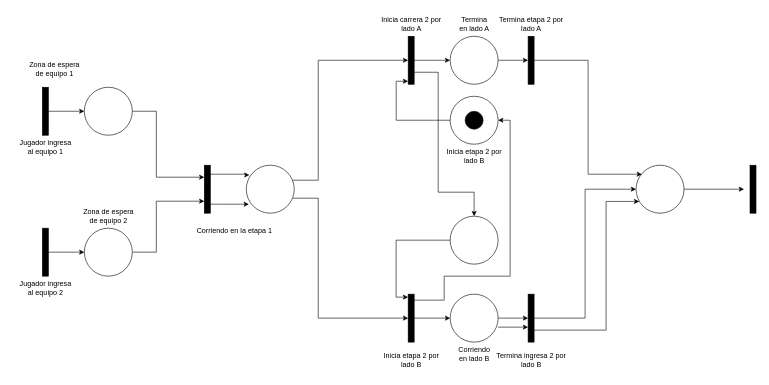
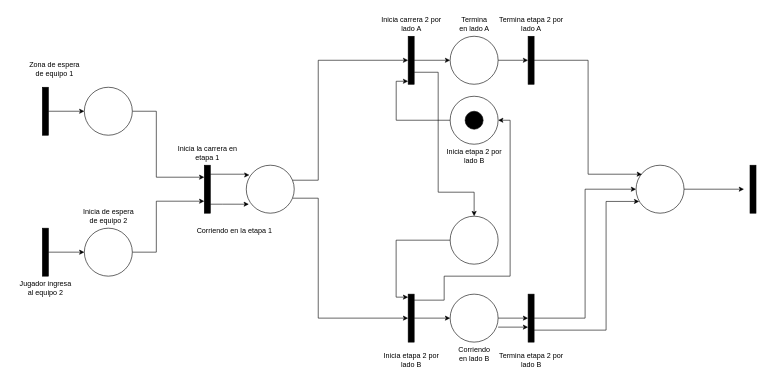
node "Jugador ingresa al equipo 1": removed
node "Inicia la carrera en etapa 1": added
node "Zona de espera de equipo 2": label "Zona de espera de equipo 2" -> "Inicia de espera de equipo 2"
node "Termina ingresa 2 por lado B": label "Termina ingresa 2 por lado B" -> "Termina etapa 2 por lado B"
